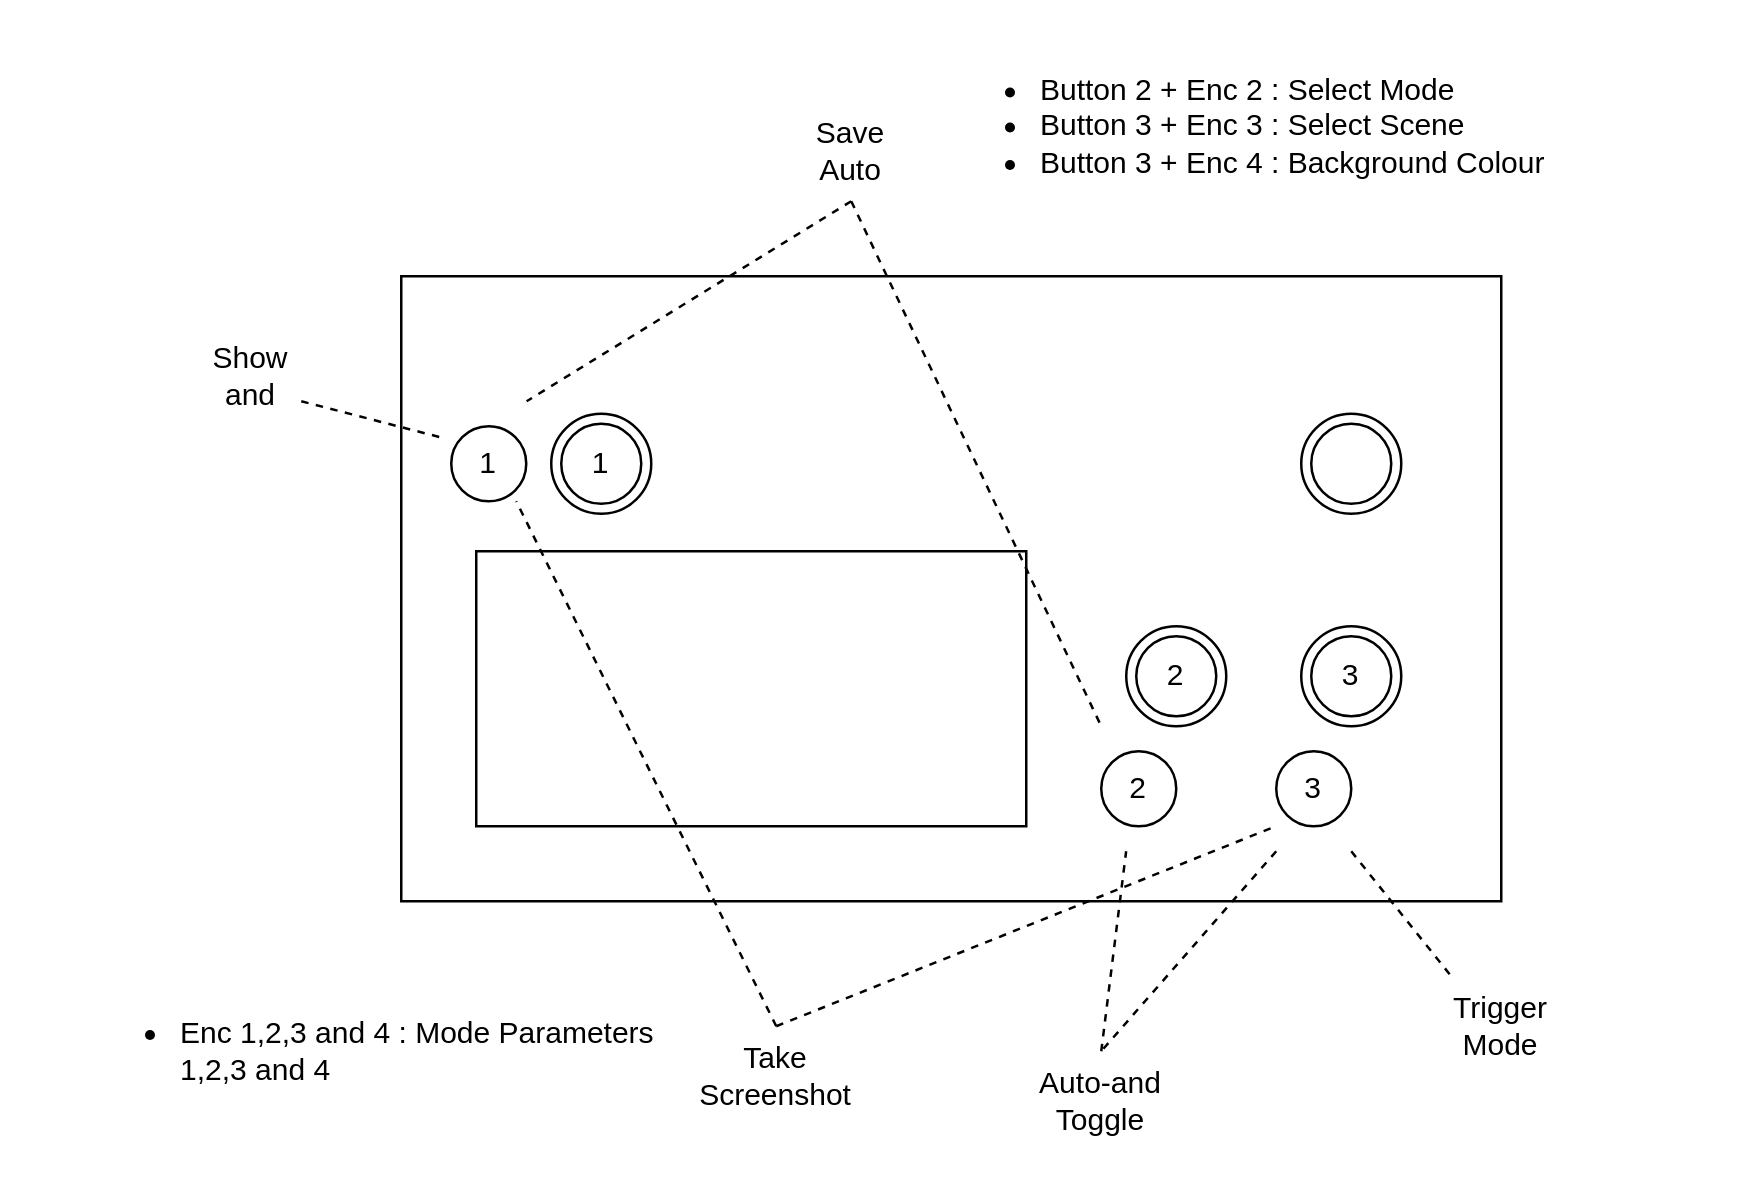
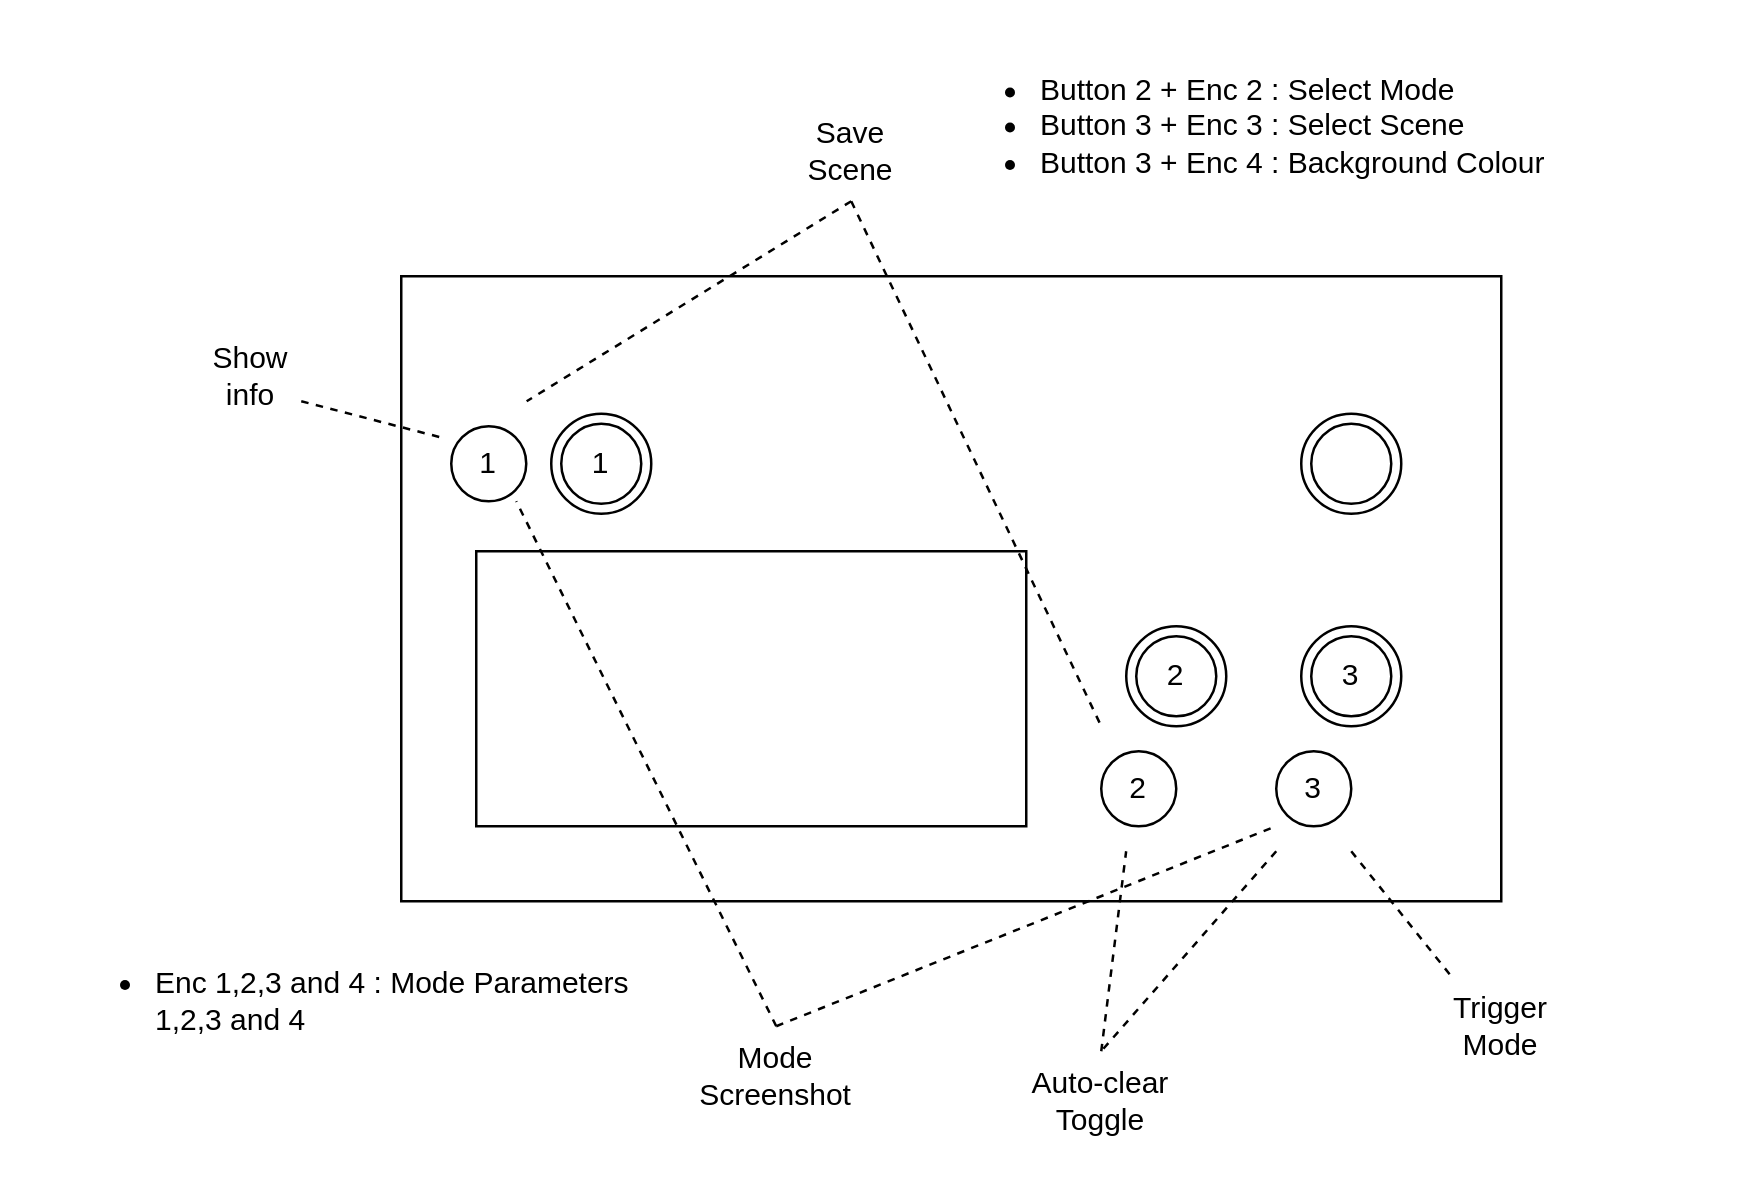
node "Save Auto": label "Save Auto" -> "Save Scene"
node "Show and": label "Show and" -> "Show info"
node "Enc 1,2,3 and 4 : Mode Parameters 1,2,3 and 4": moved (376, 1051) -> (351, 1001)
node "Take Screenshot": label "Take Screenshot" -> "Mode Screenshot"
node "Auto-and Toggle": label "Auto-and Toggle" -> "Auto-clear Toggle"
